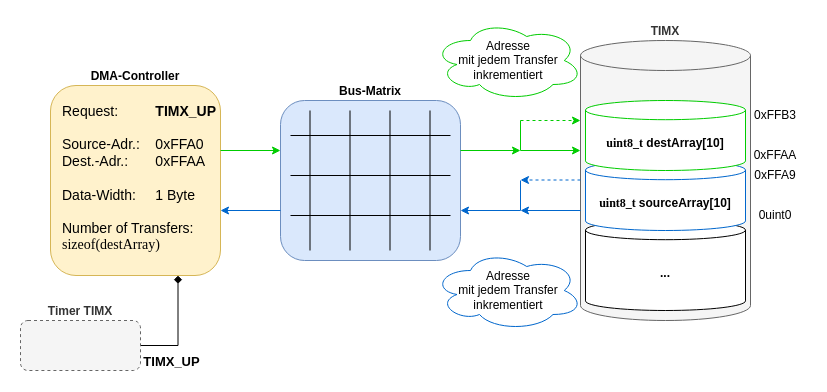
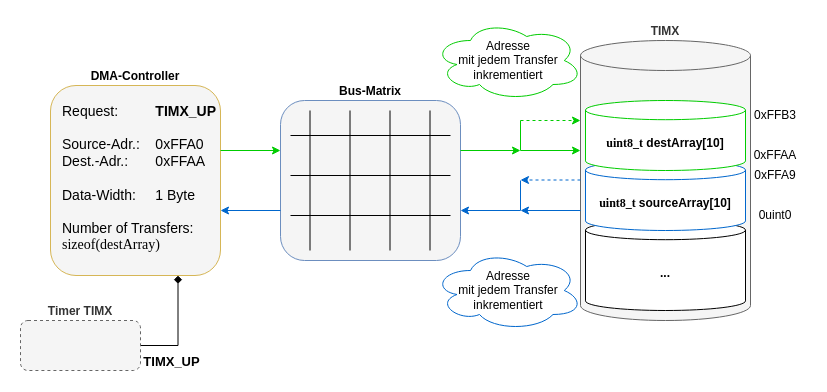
node "DMA-Controller": fillcolor #fff2cc -> #f5f5f5
node "Bus-Matrix": fillcolor #dae8fc -> #f5f5f5
